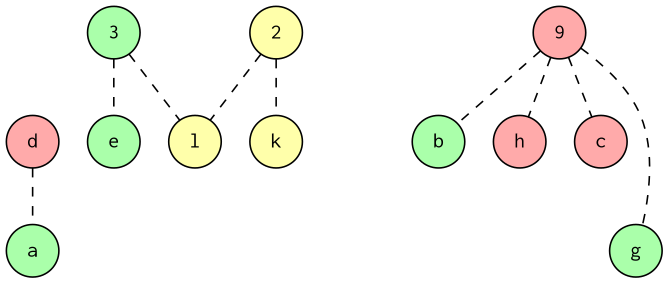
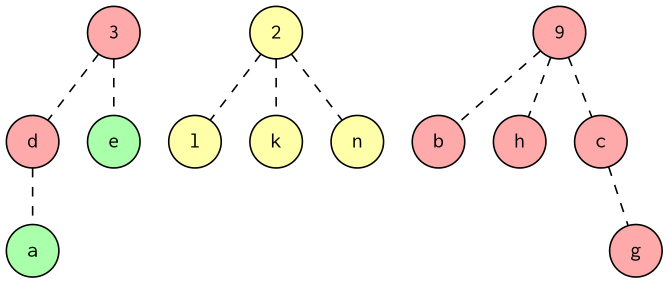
node "3": fillcolor #aaffaa -> #ffaaaa
edge "3" -- "l": now "3" -- "d"
edge "9" -- "g": now "c" -- "g"
node "n": added
node "b": fillcolor #aaffaa -> #ffaaaa
node "g": fillcolor #aaffaa -> #ffaaaa
